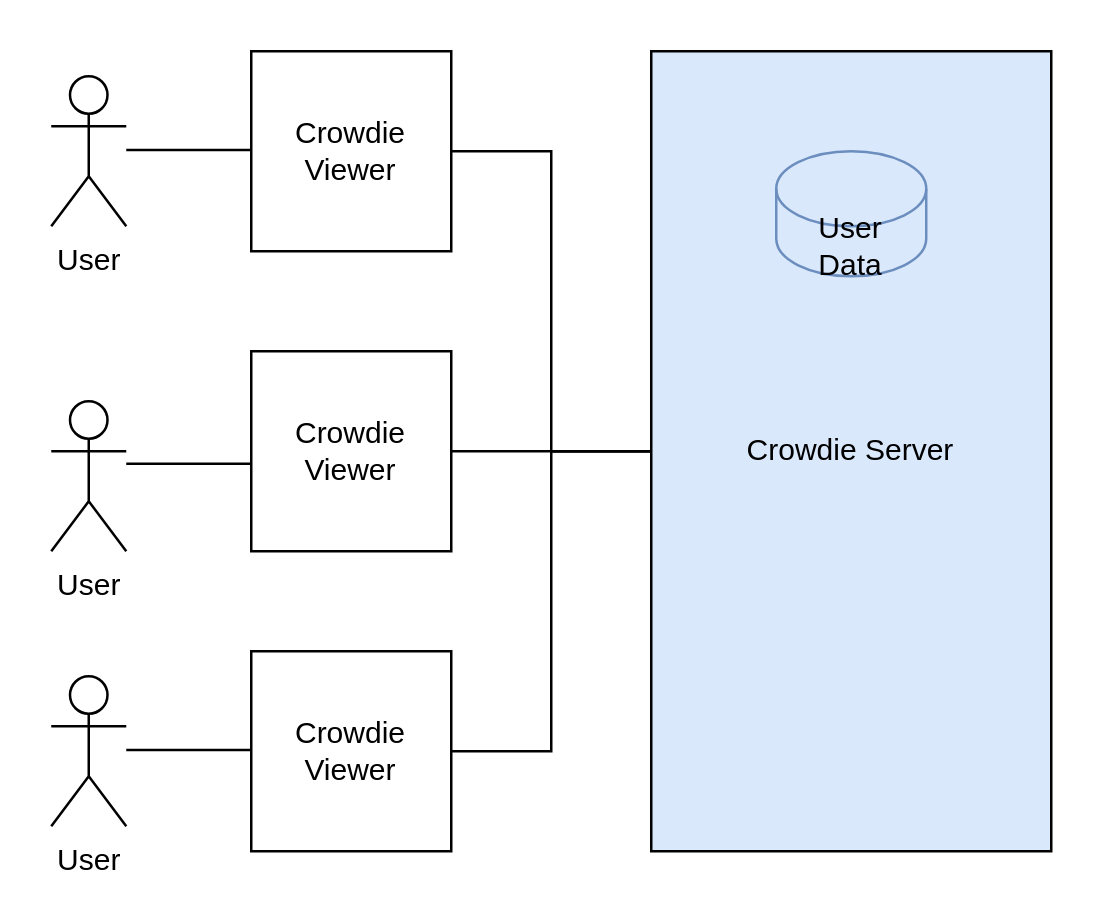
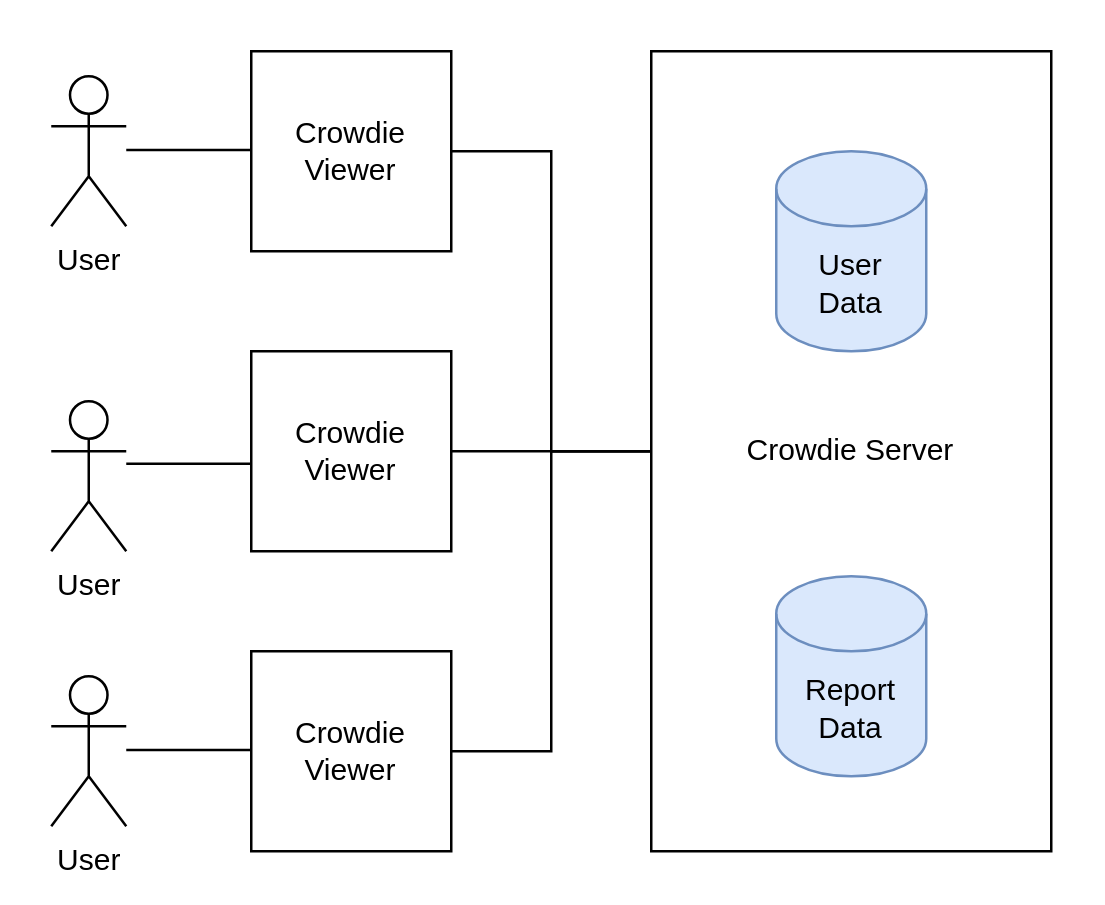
node "User Data": size 150x125 -> 150x200
node "Crowdie Server": fillcolor #dae8fc -> #ffffff
node "Report Data": added
